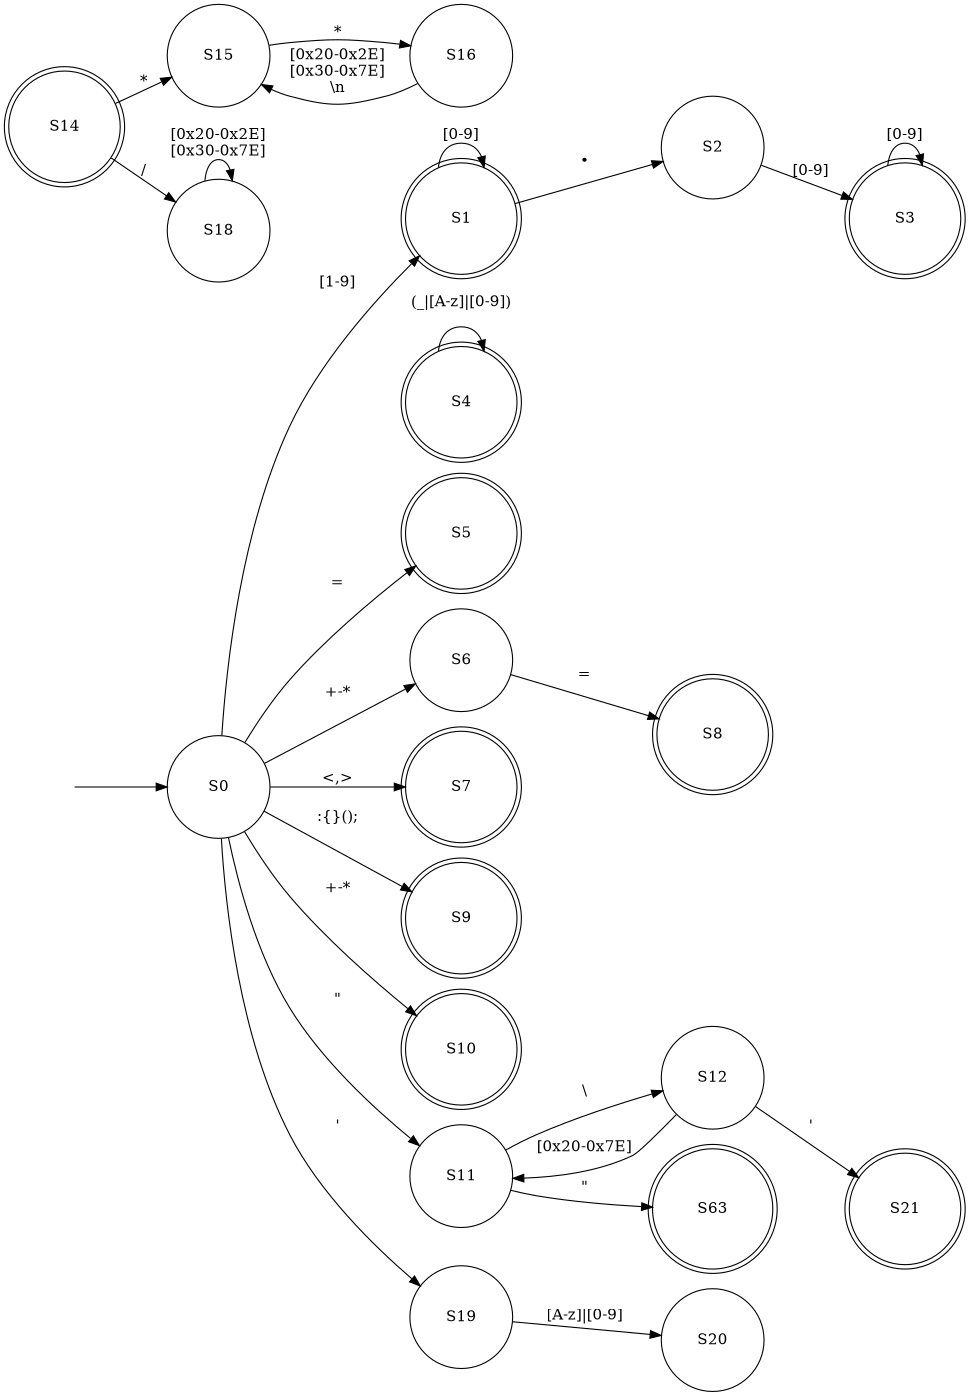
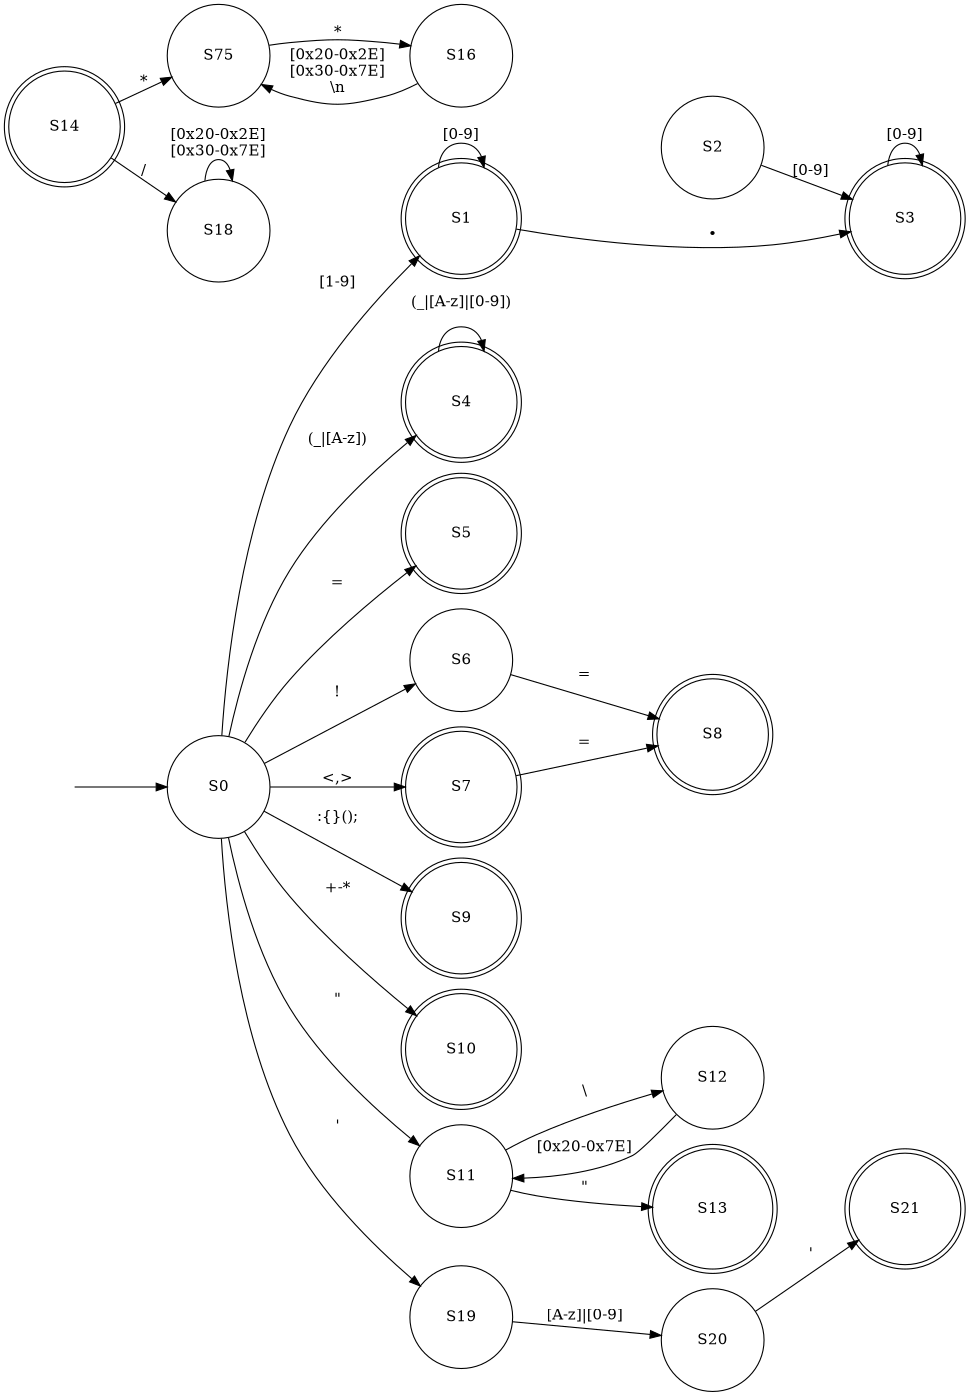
node "S15": label "S15" -> "S75"
edge "S1" -> "S2": now "S1" -> "S3"
edge "S0" -> "S4": added, label "(_|[A-z])"
edge "S0" -> "S6": label "+-*" -> "!"
edge "S7" -> "S8": added, label "="
edge "S12" -> "S21": now "S20" -> "S21"
node "S63": label "S63" -> "S13"
